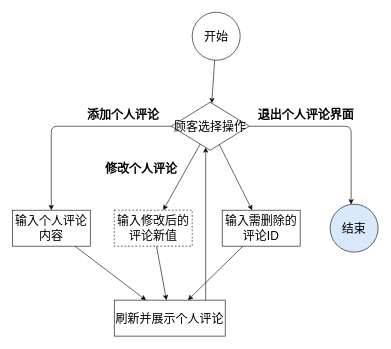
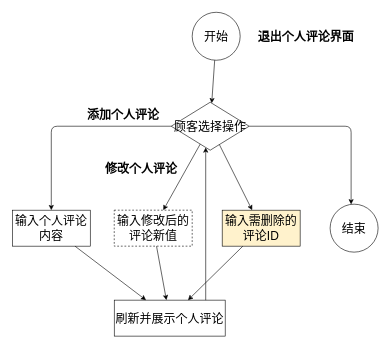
node "退出个人评论界面": moved (306, 114) -> (306, 36)
node "输入需删除的评论ID": fillcolor #ffffff -> #fff2cc
node "结束": fillcolor #dae8fc -> #ffffff
